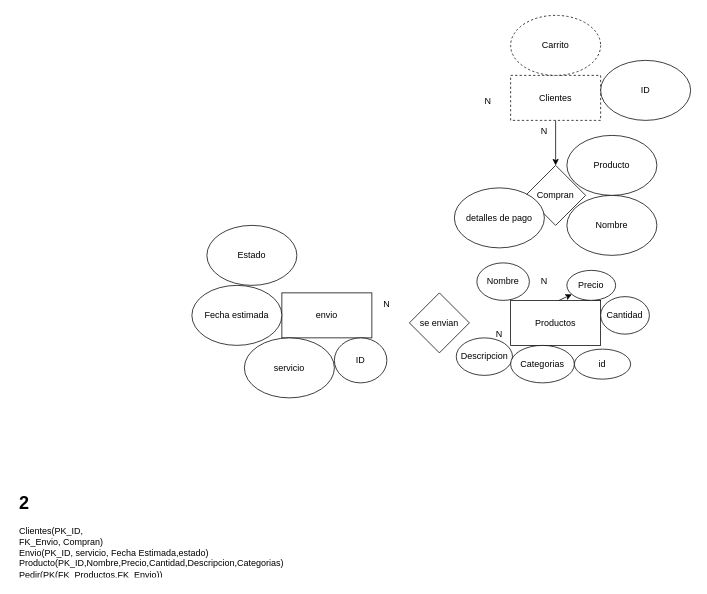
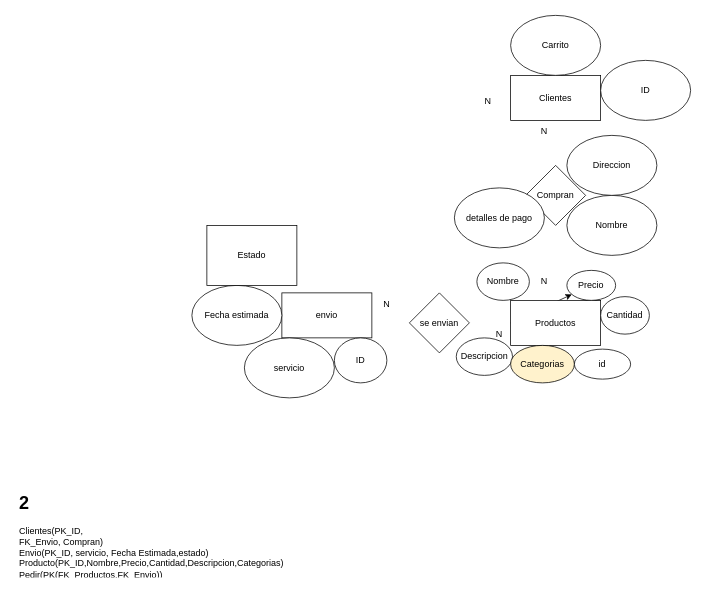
node "Carrito": style dashed -> solid
node "Clientes": style dashed -> solid
edge "Clientes" -> "Compran": removed
node "Producto": label "Producto" -> "Direccion"
node "Estado": shape ellipse -> rectangle
node "Categorias": fillcolor #ffffff -> #fff2cc
